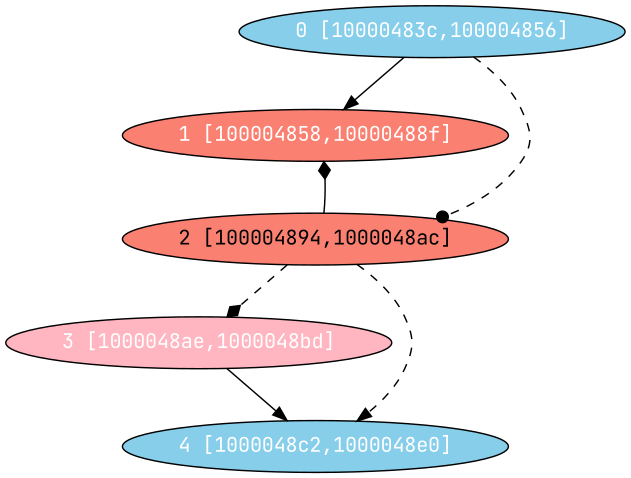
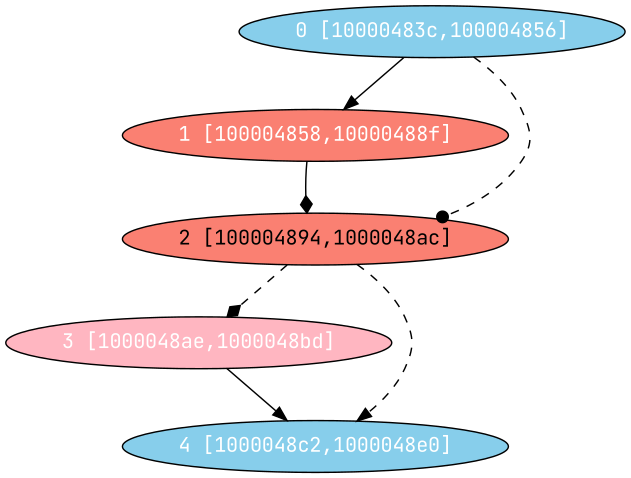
edge "2 [100004894,1000048ac]" -> "1 [100004858,10000488f]": reversed
